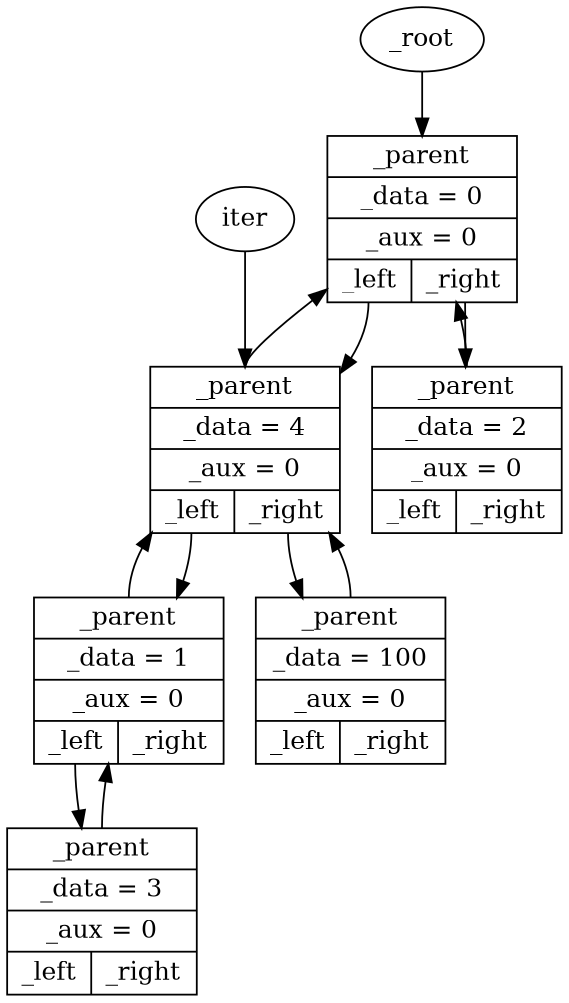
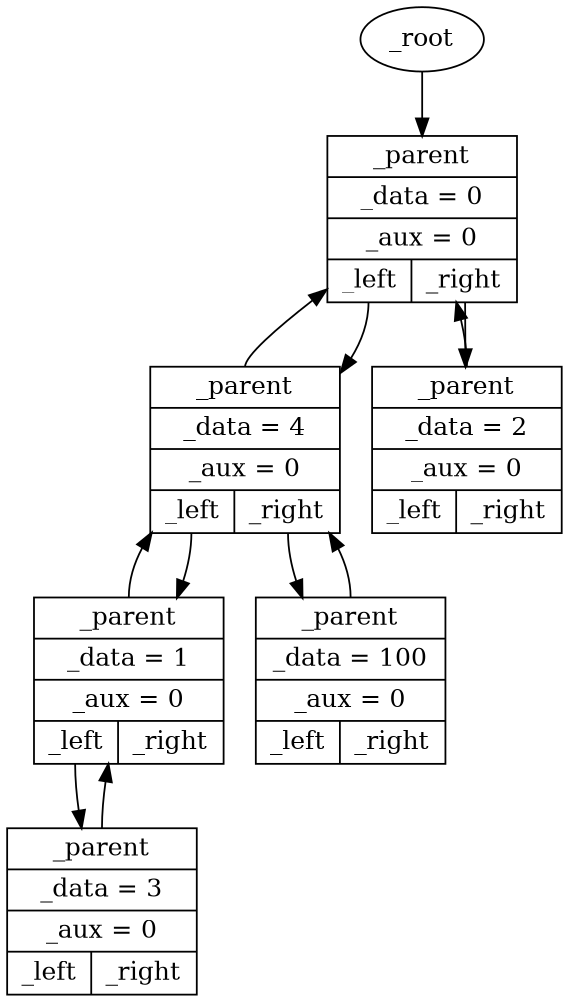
node "iter": removed
